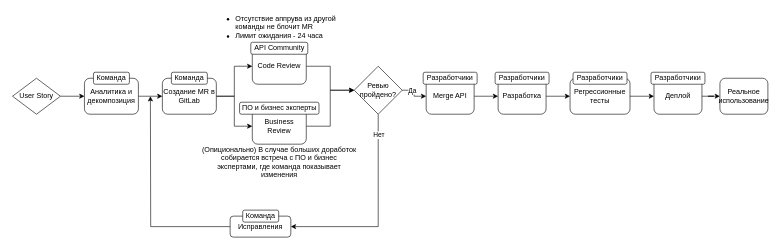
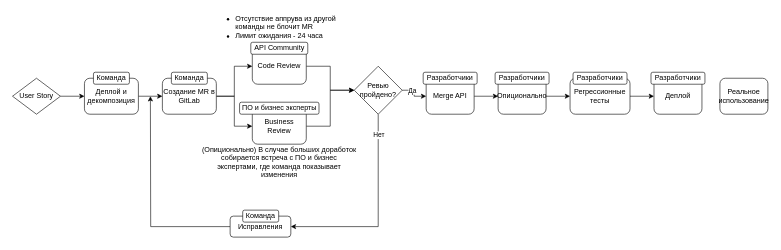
node "Аналитика и декомпозиция": label "Аналитика и декомпозиция" -> "Деплой и декомпозиция"
node "Разработка": label "Разработка" -> "Опиционально"
edge "Деплой" -> "Реальное использование": removed
